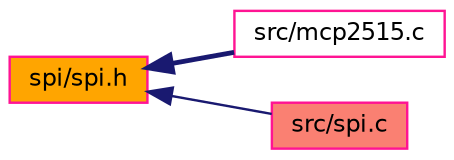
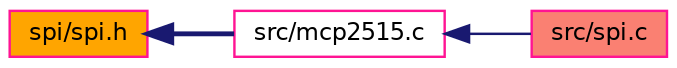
edge "src/spi.c" -> "spi/spi.h": now "src/spi.c" -> "src/mcp2515.c"
